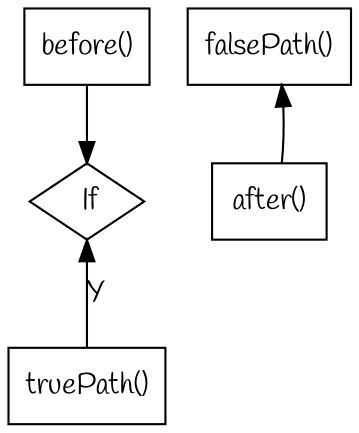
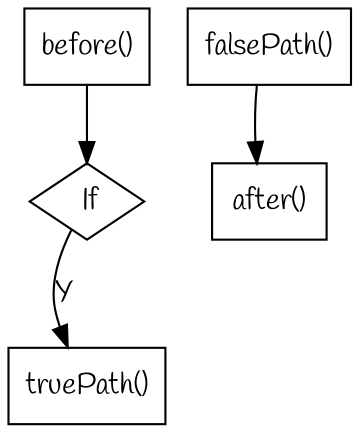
edge "after()" -> "falsePath()": reversed
edge "truePath()" -> "If": reversed
